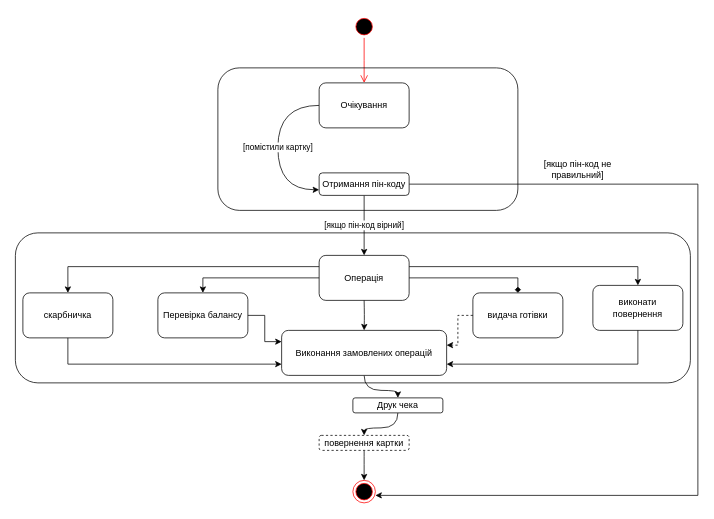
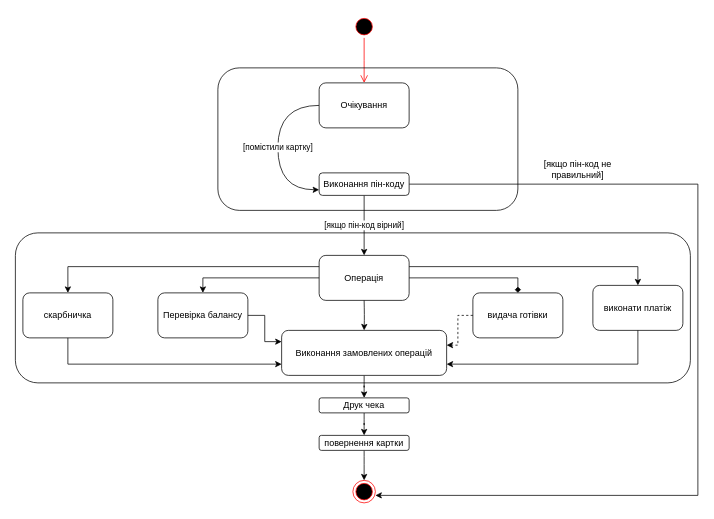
node "Отримання пін-коду": label "Отримання пін-коду" -> "Виконання пін-коду"
node "виконати повернення": label "виконати повернення" -> "виконати платіж"
node "Друк чека": moved (398, 405) -> (364, 405)
node "повернення картки": style dashed -> solid
